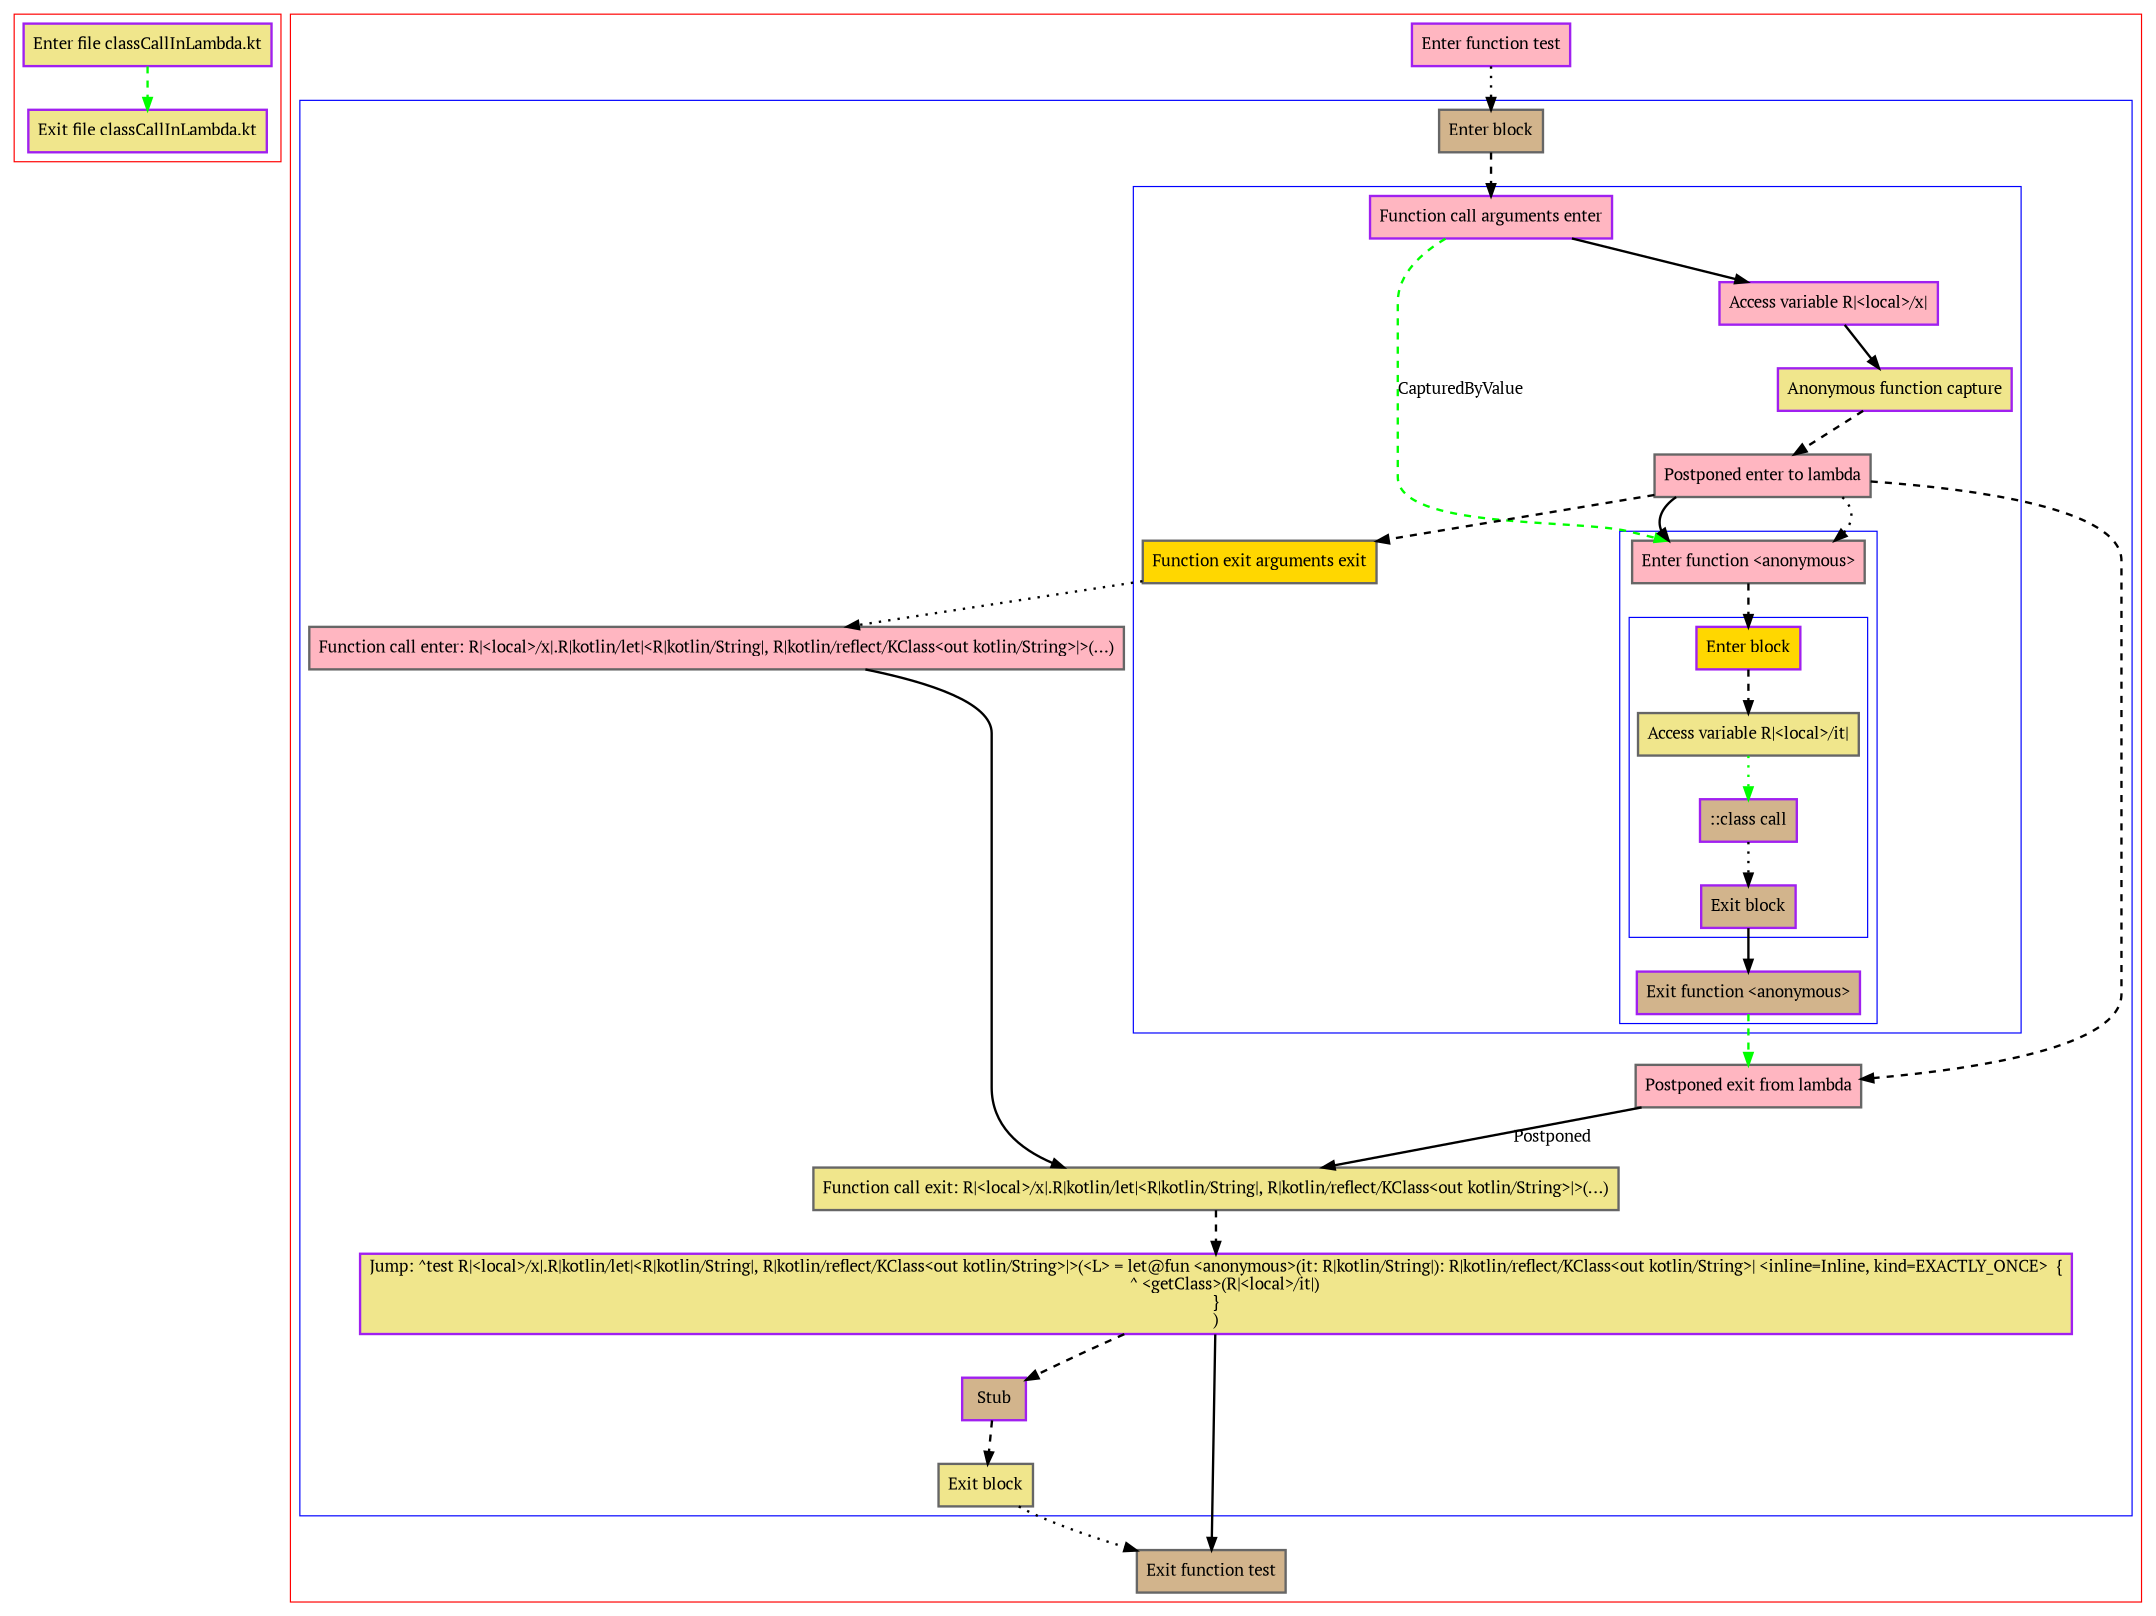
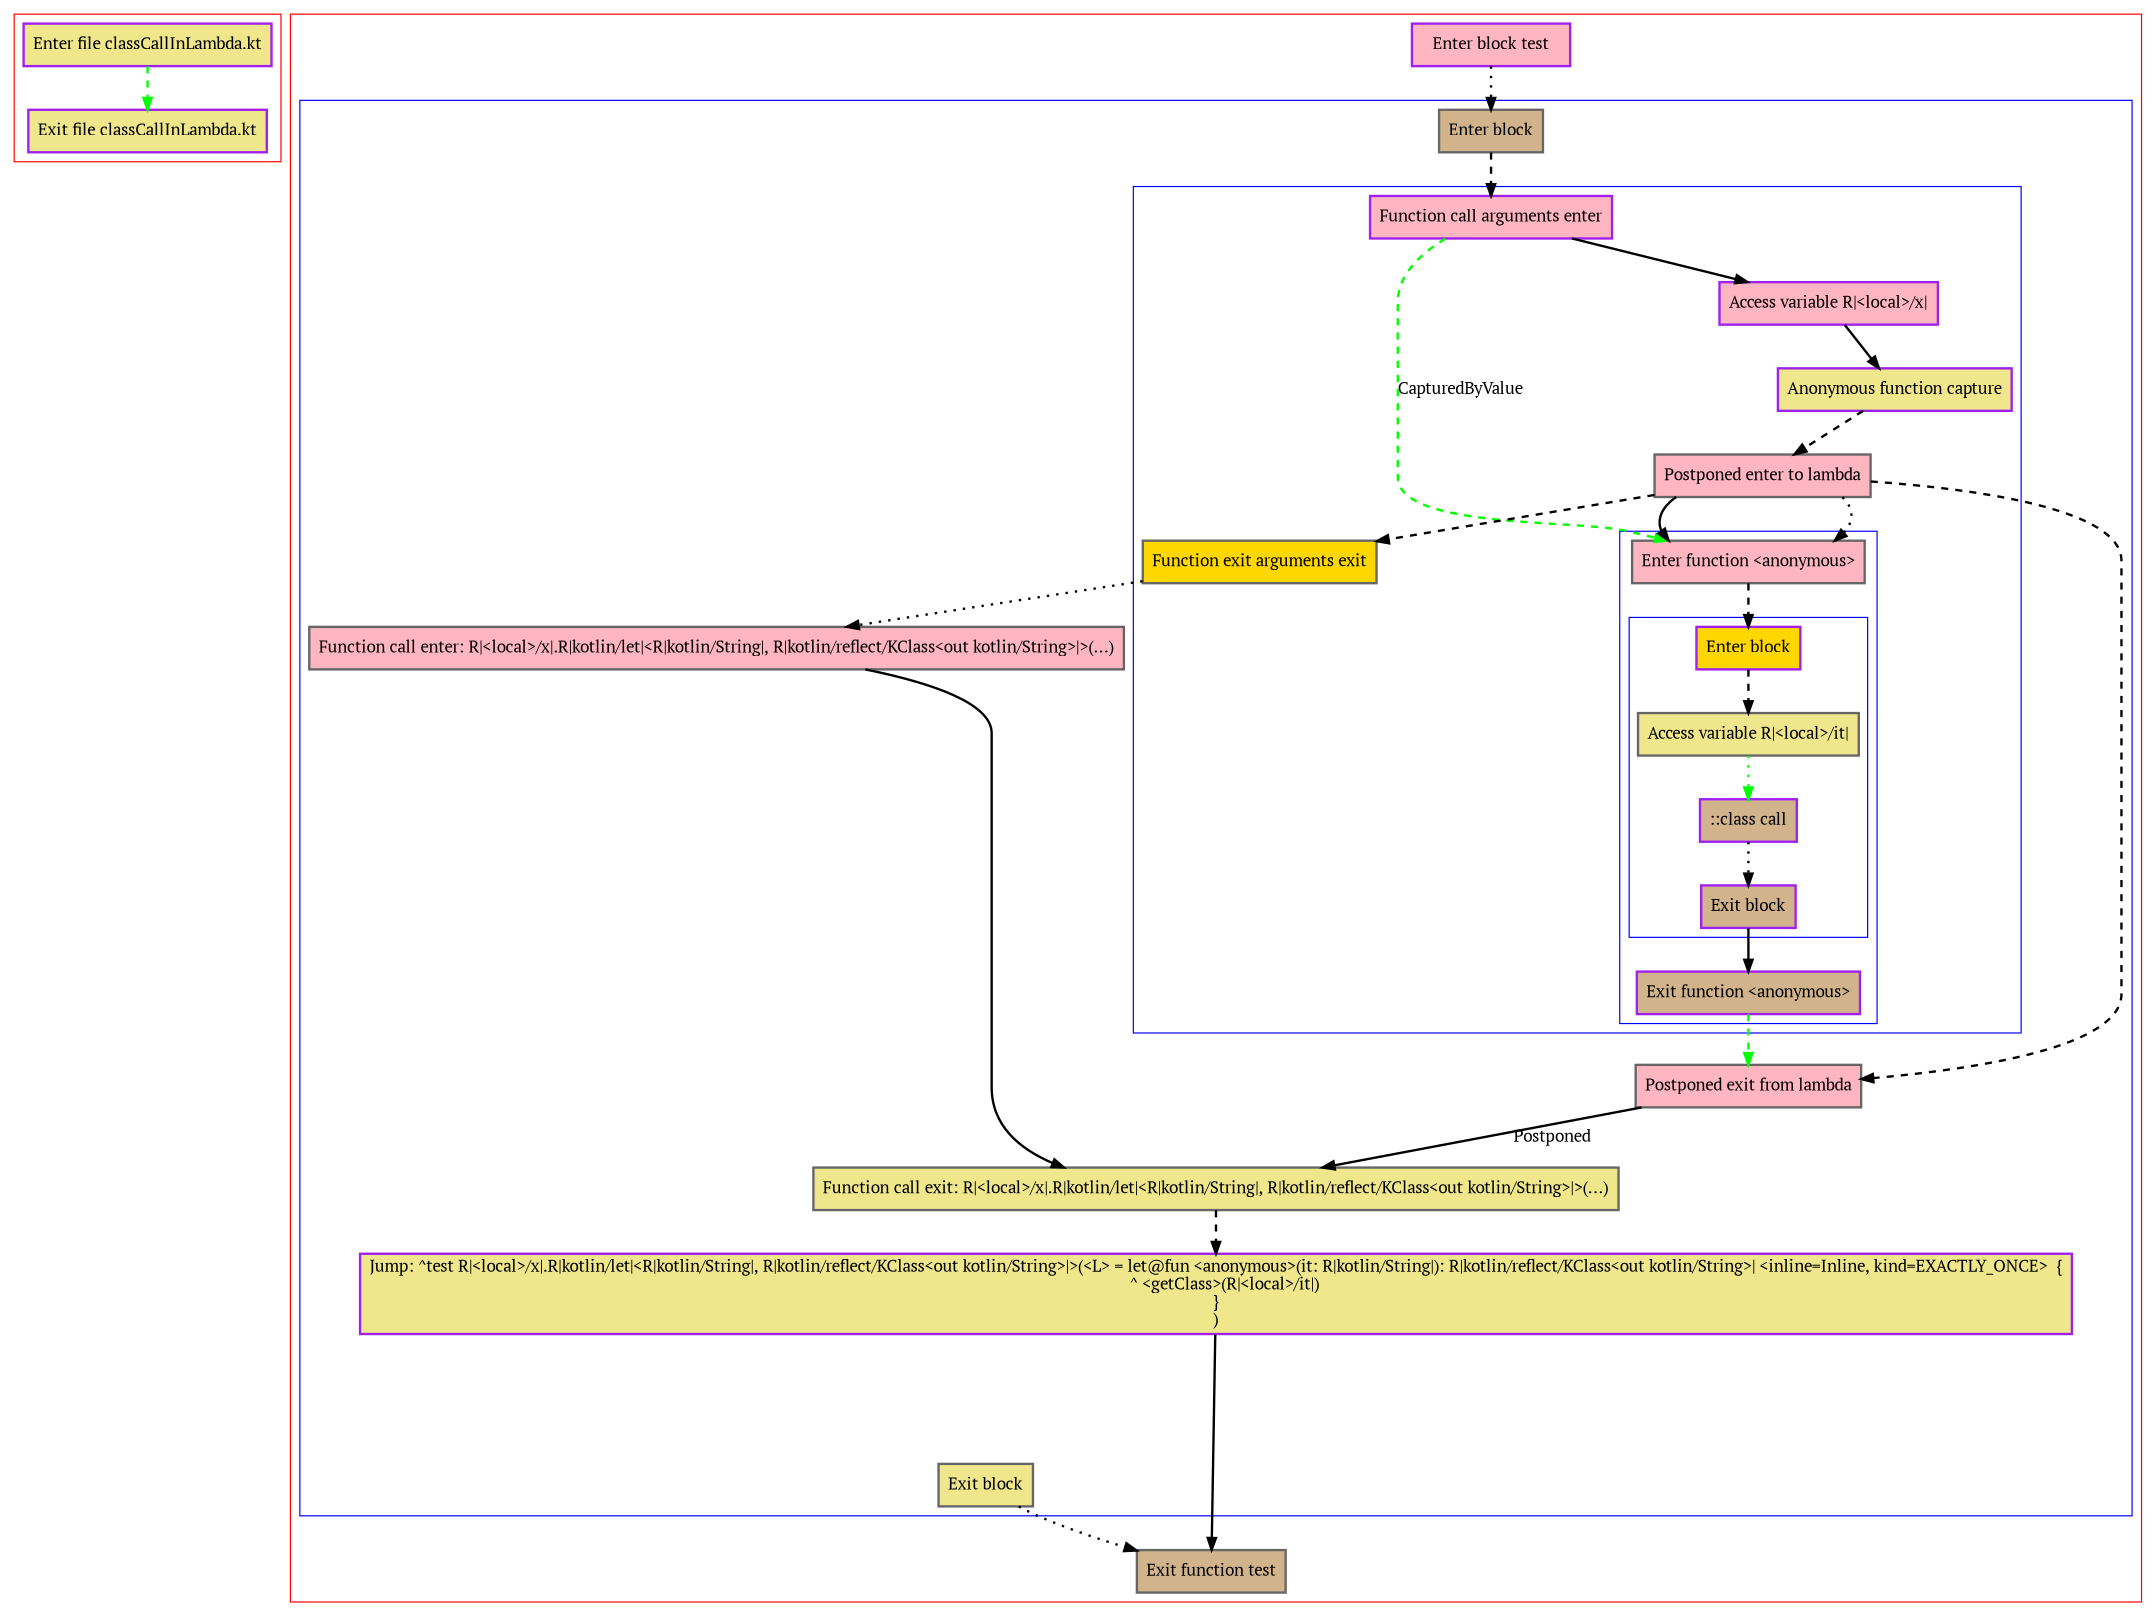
node "Enter function test": label "Enter function test" -> "Enter block test"
node "Stub": removed
